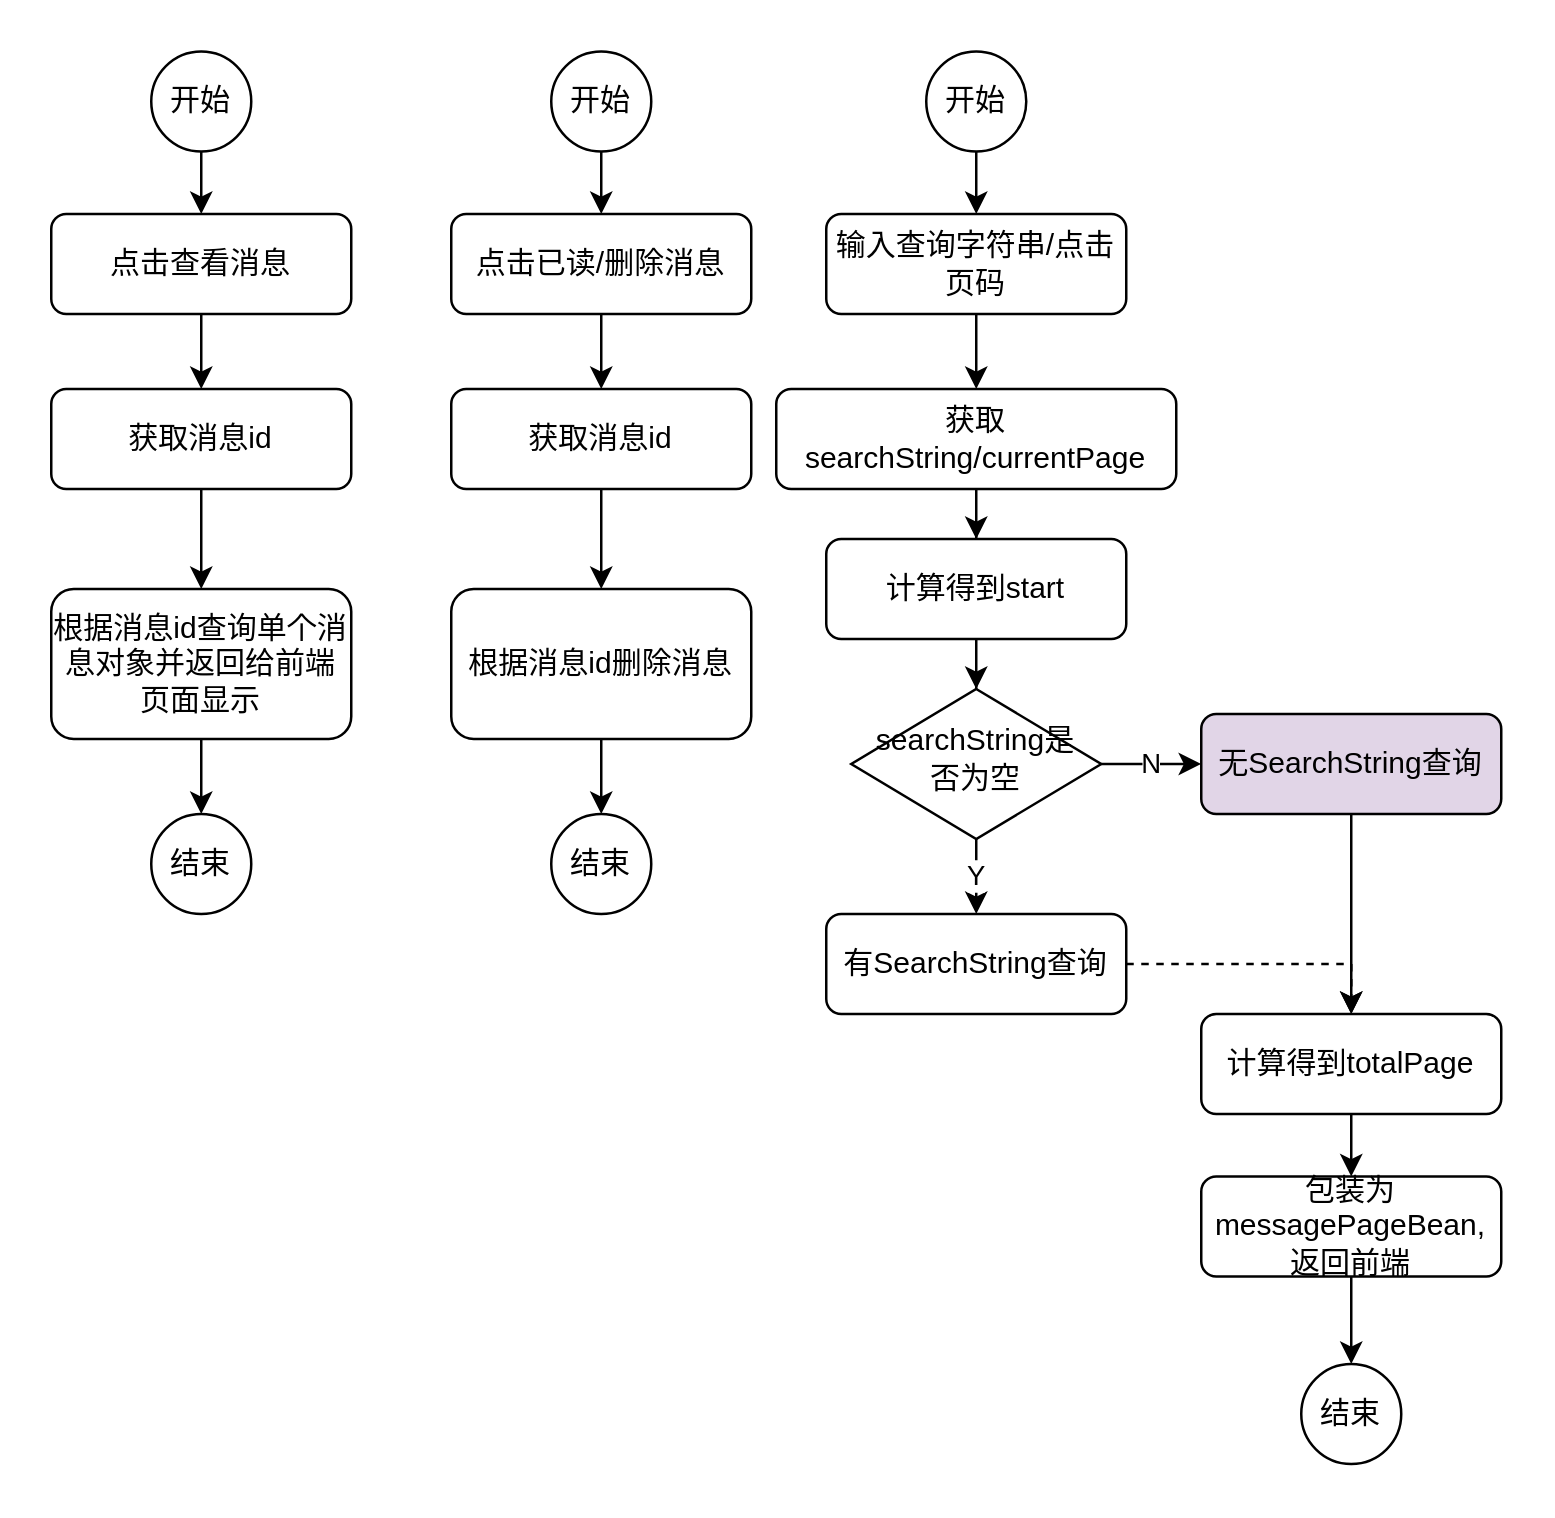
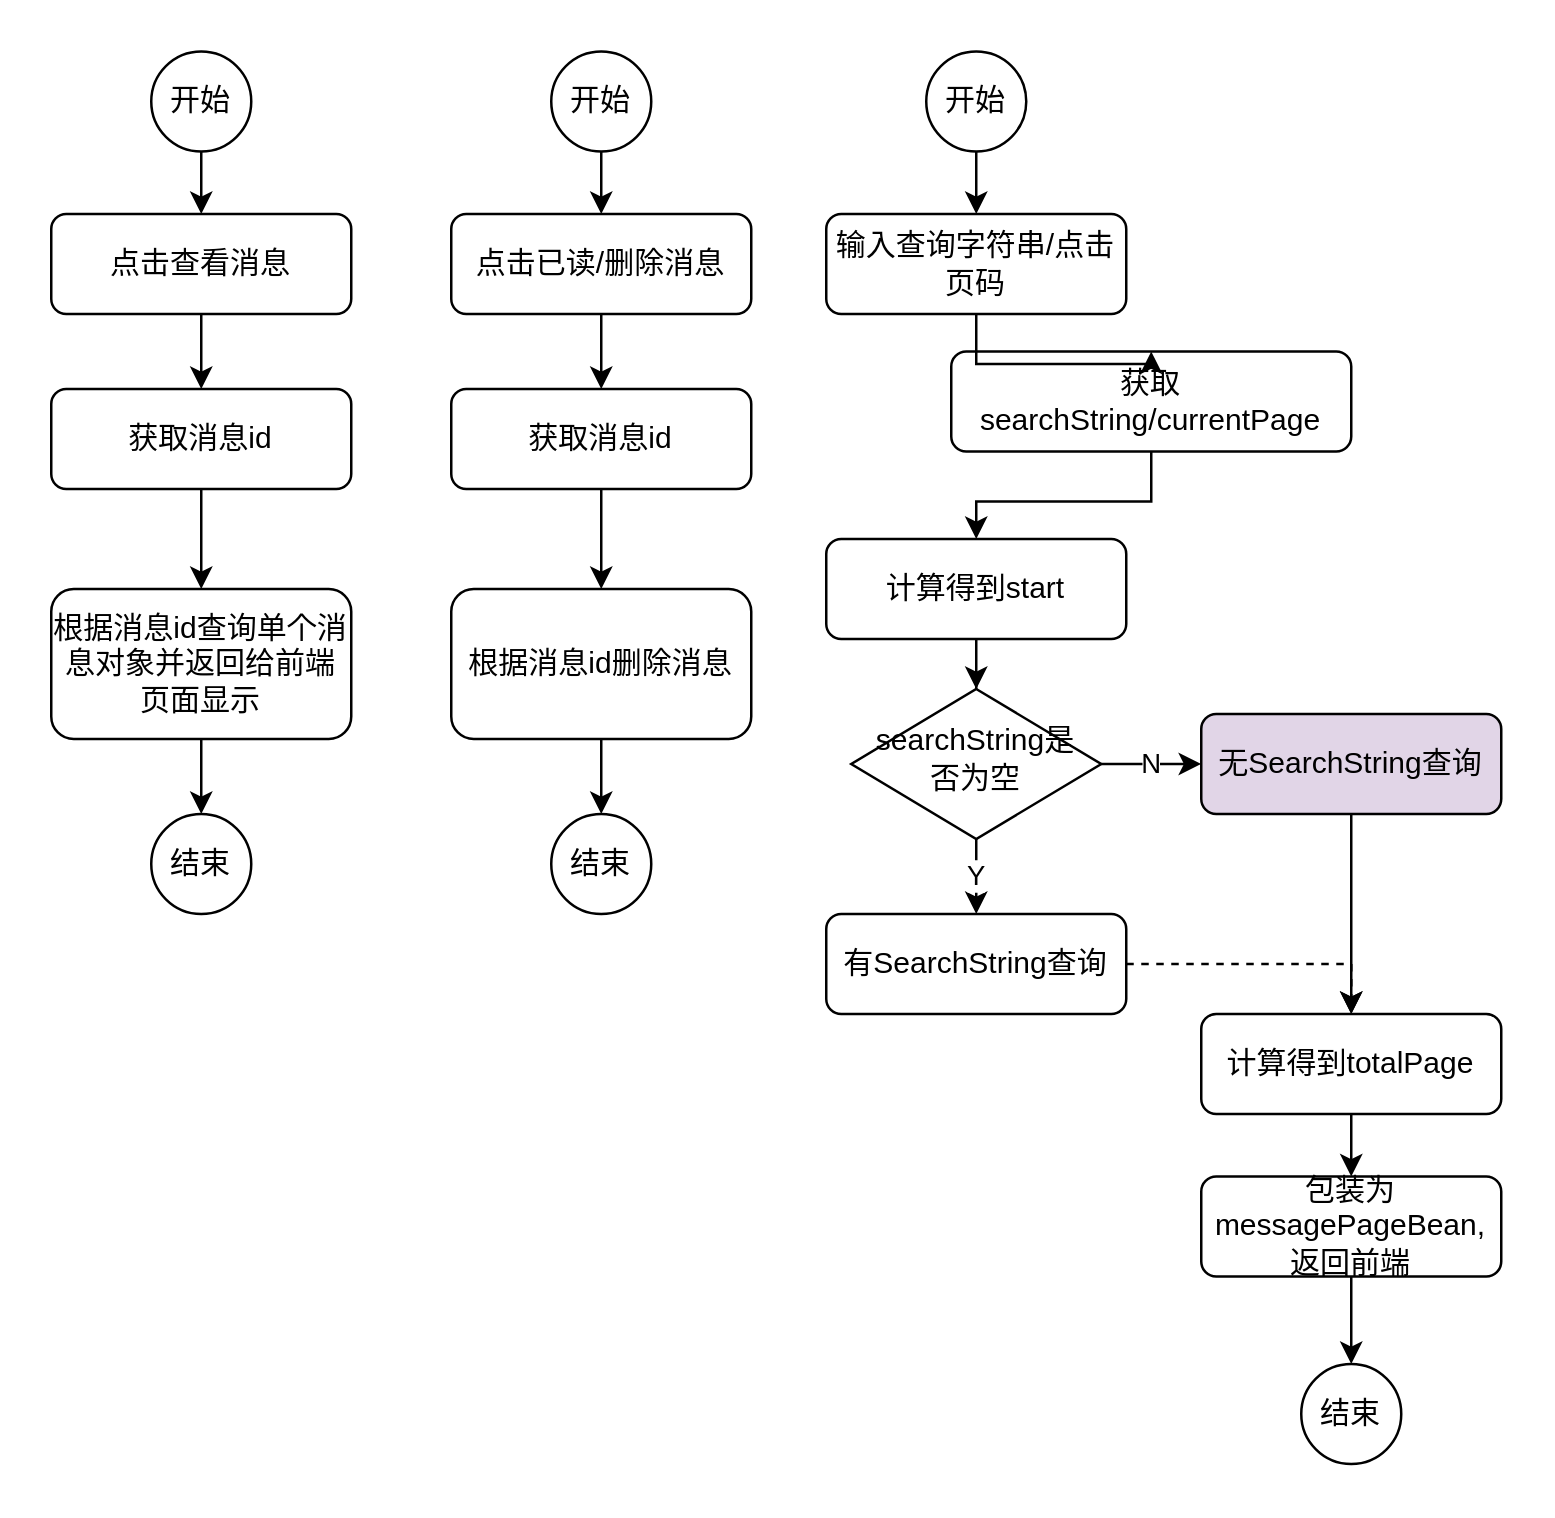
node "获取searchString/currentPage": moved (976, 439) -> (1151, 401)
